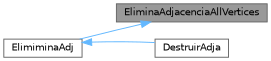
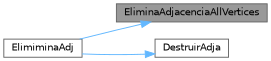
edge "DestruirAdja" -> "ElimiminaAdj": reversed
